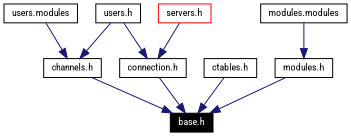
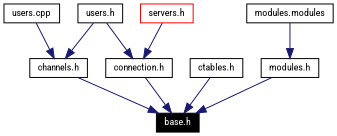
node "users.modules": label "users.modules" -> "users.cpp"
